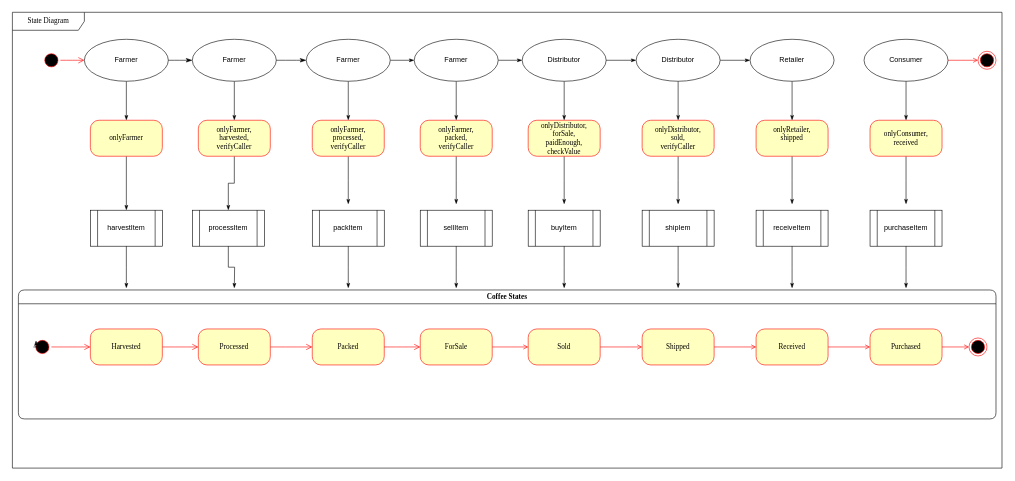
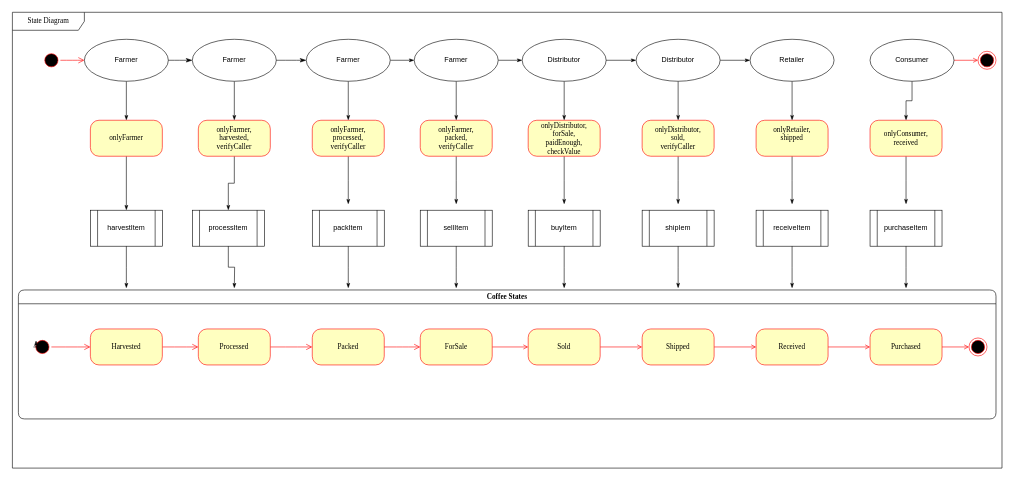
node "Consumer": moved (906, 60) -> (912, 60)
